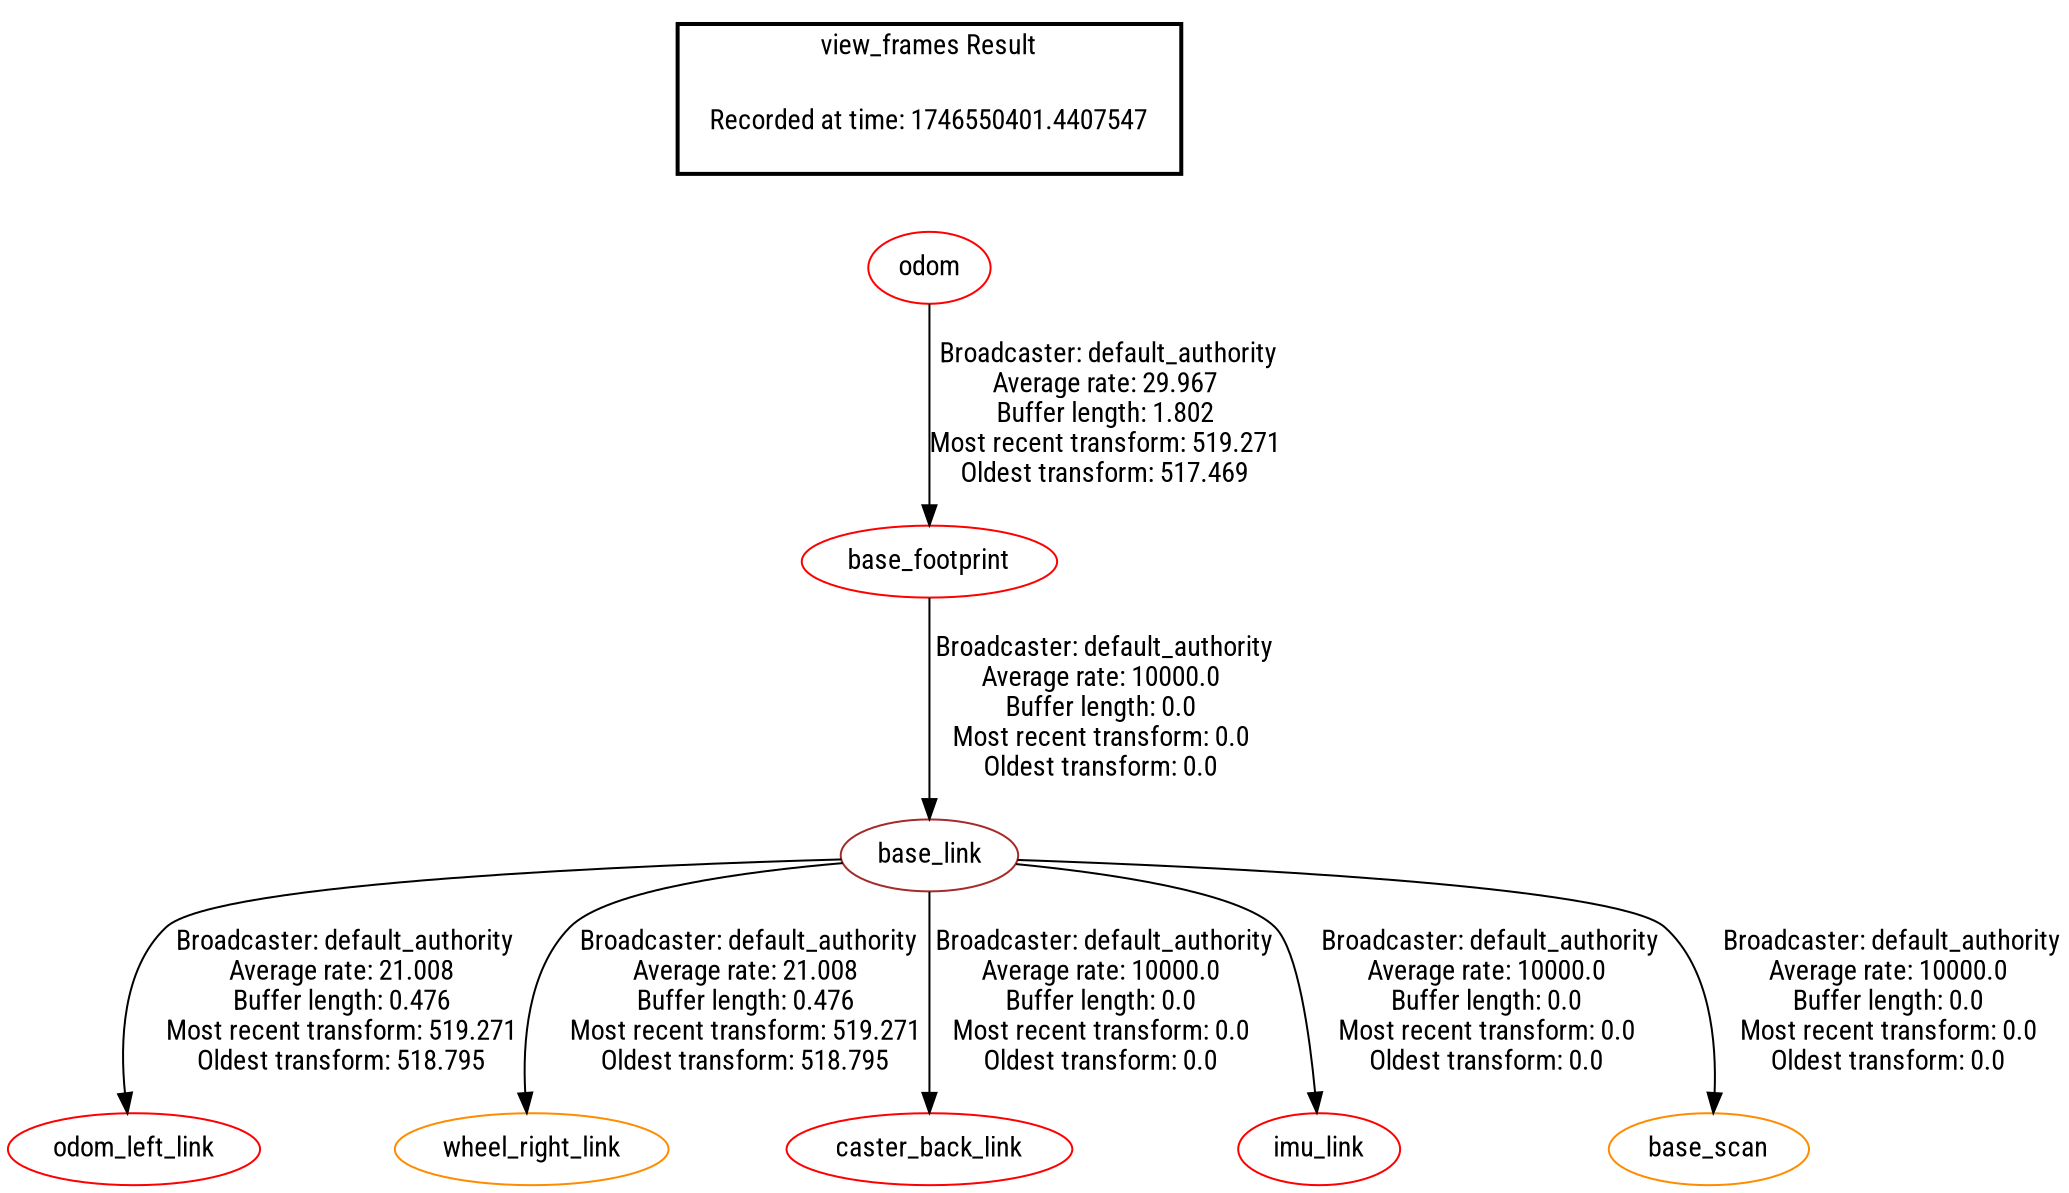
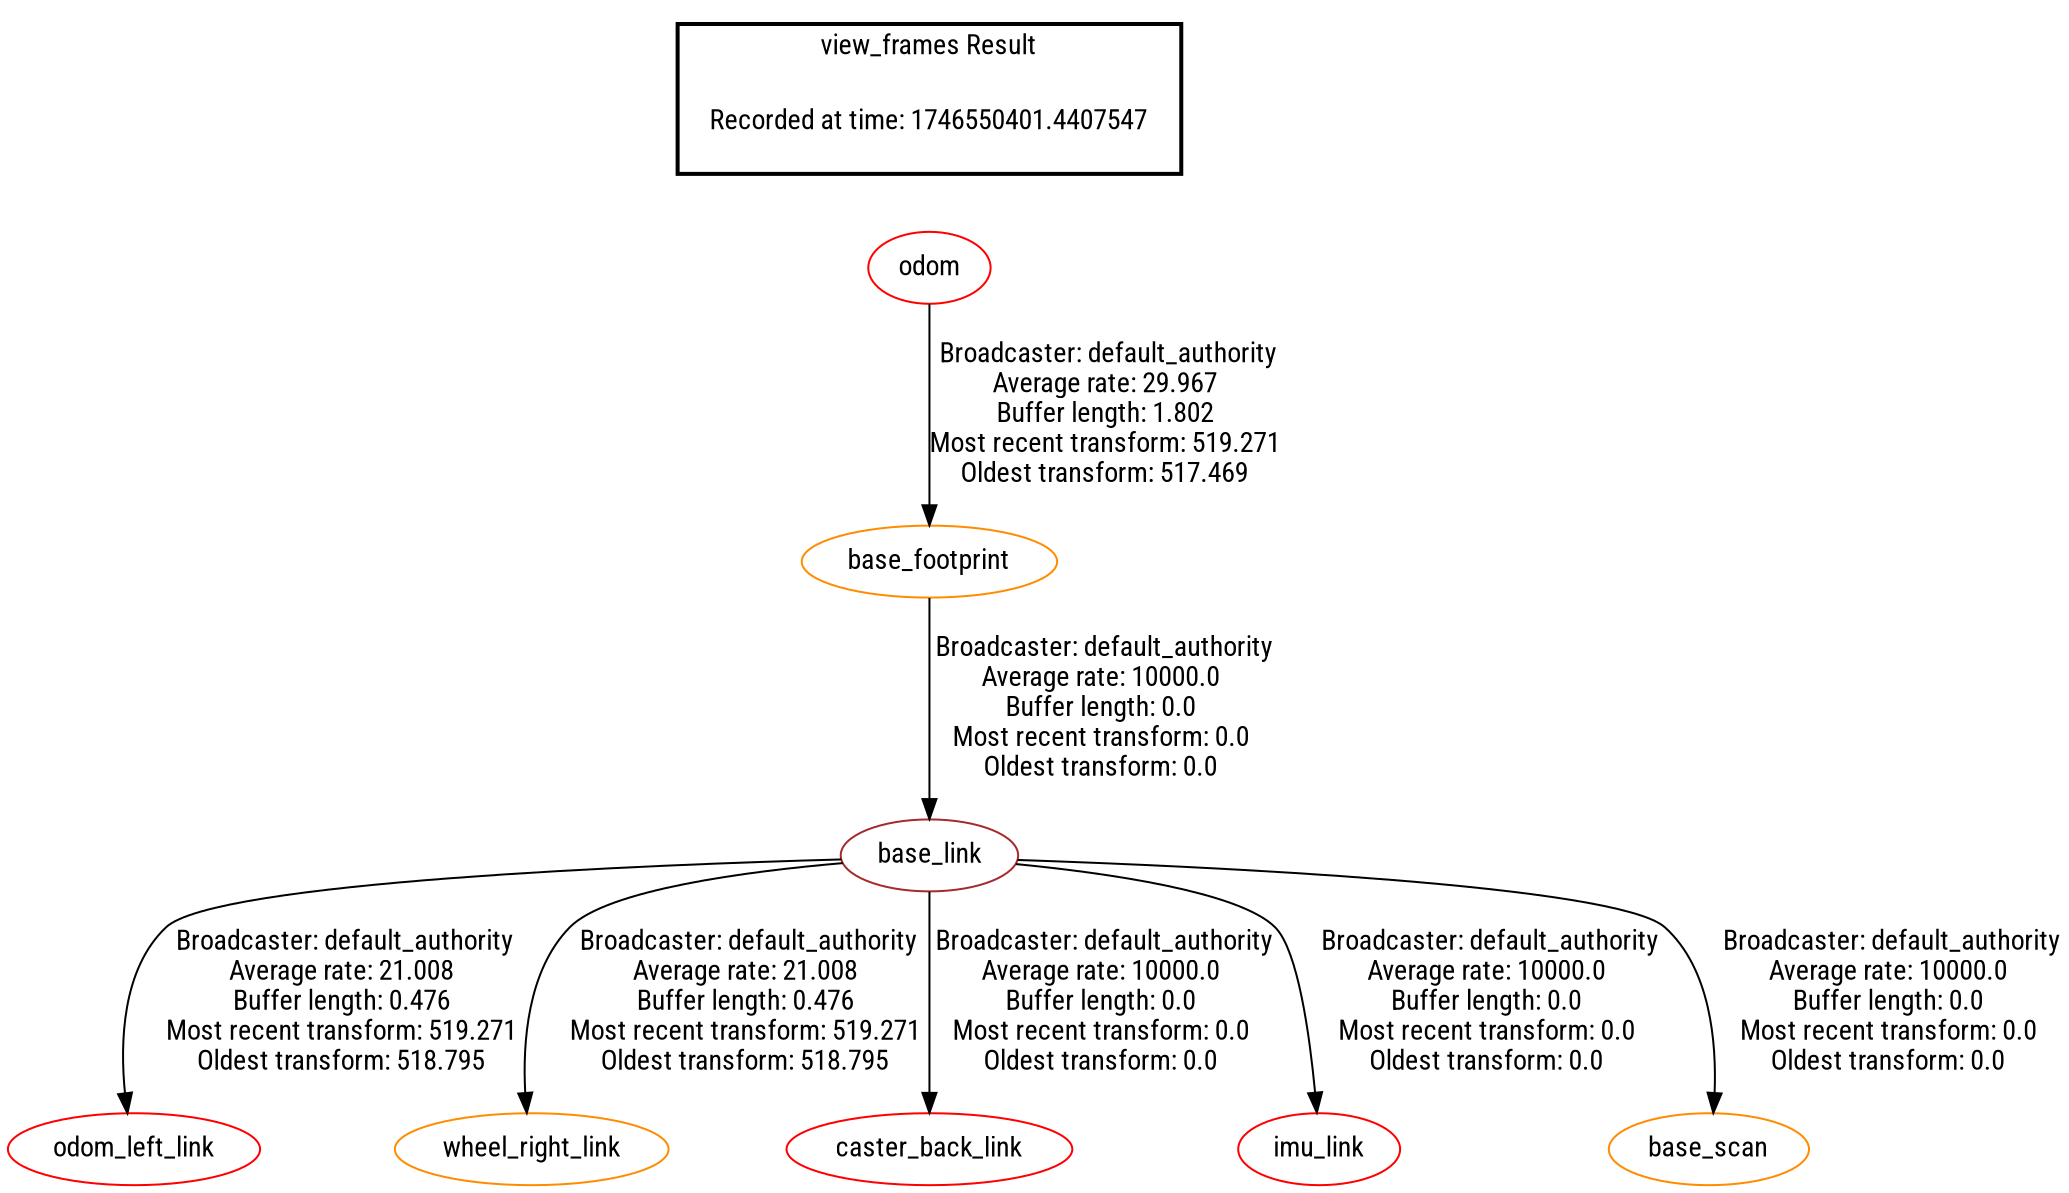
node "base_footprint": color red -> darkorange
